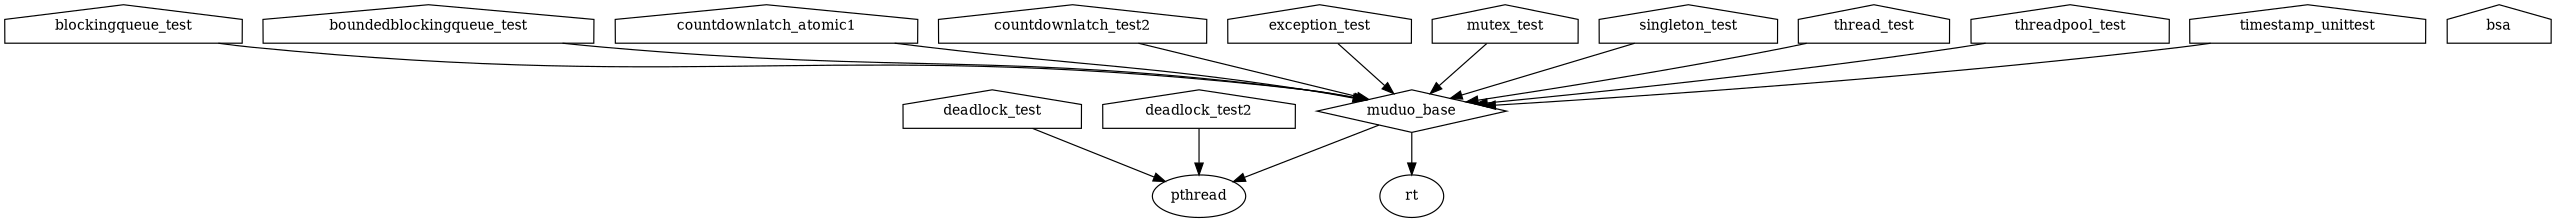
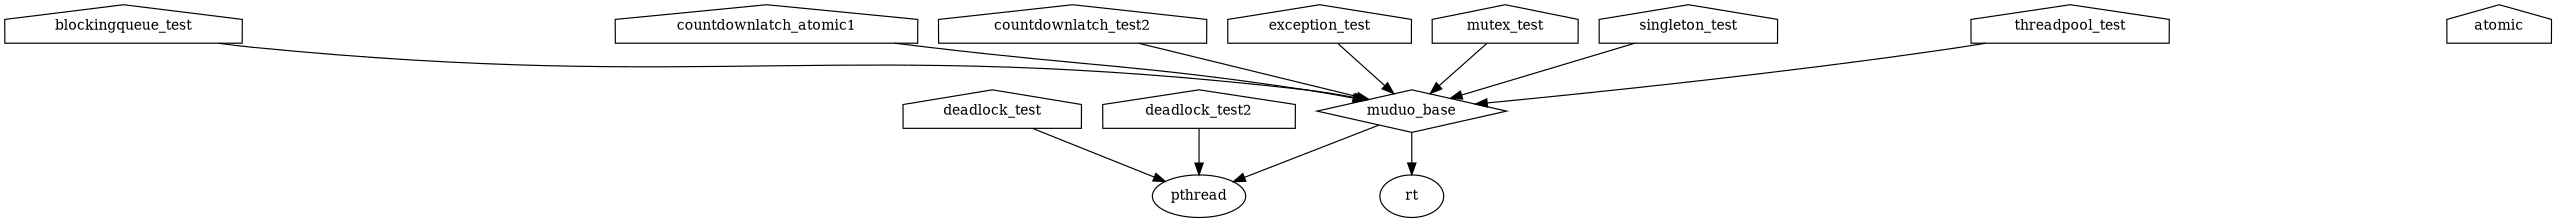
node "boundedblockingqueue_test": removed
node "thread_test": removed
node "timestamp_unittest": removed
node "bsa": label "bsa" -> "atomic"
